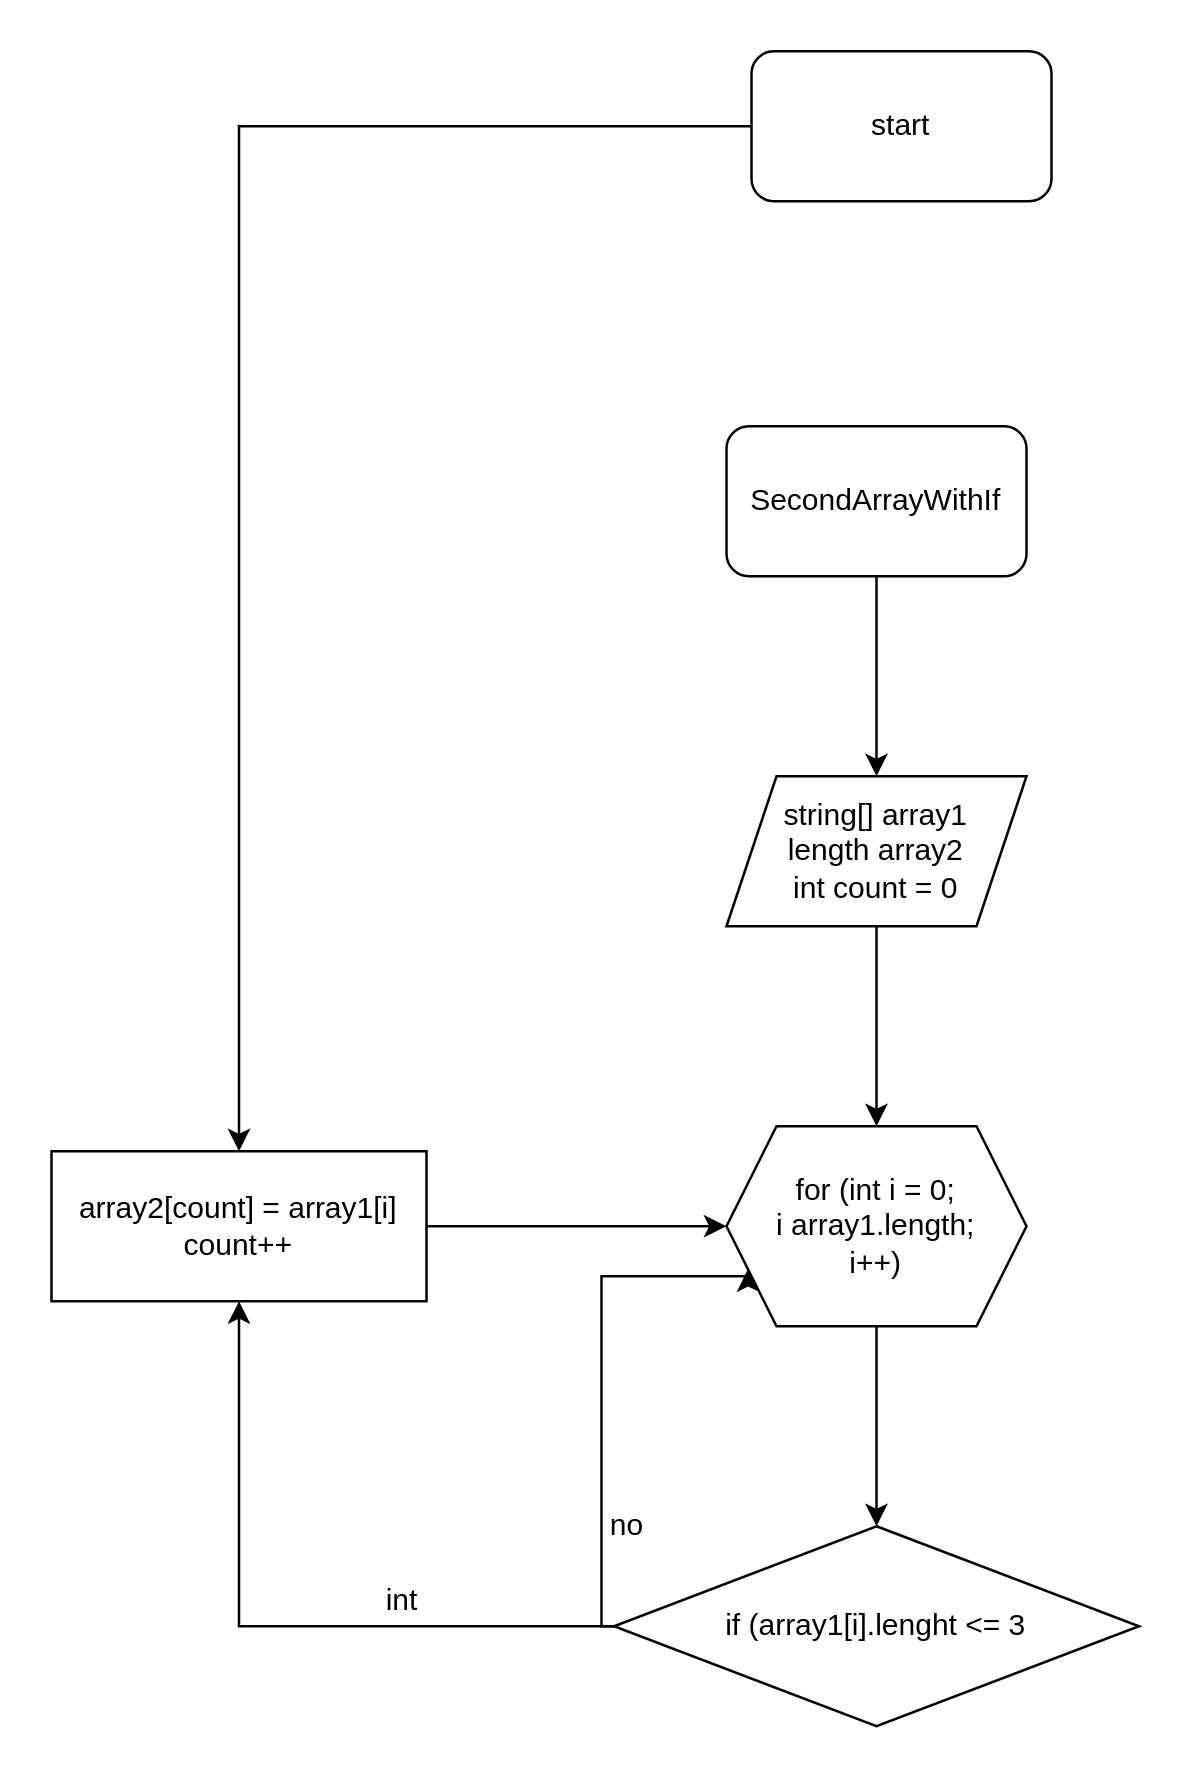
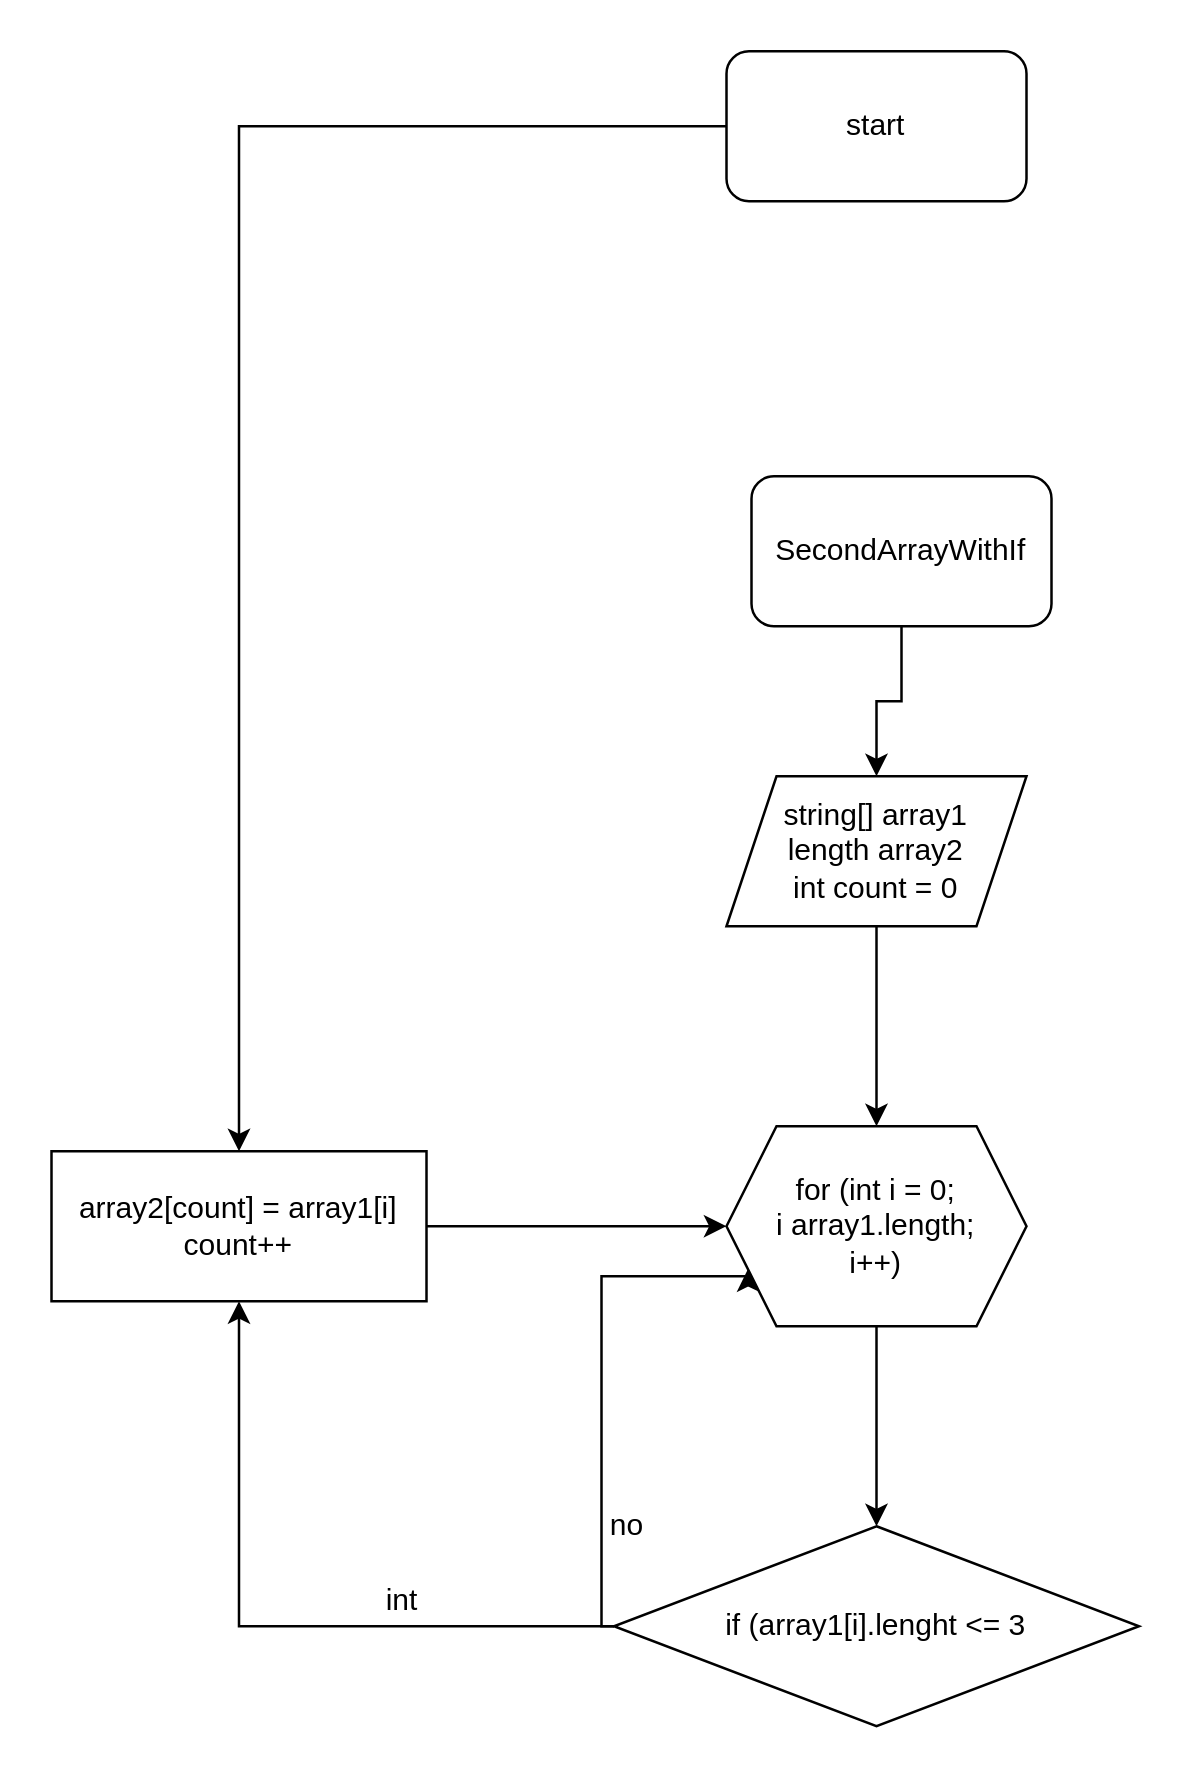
node "start": moved (901, 126) -> (876, 126)
node "SecondArrayWithIf": moved (876, 501) -> (901, 551)
